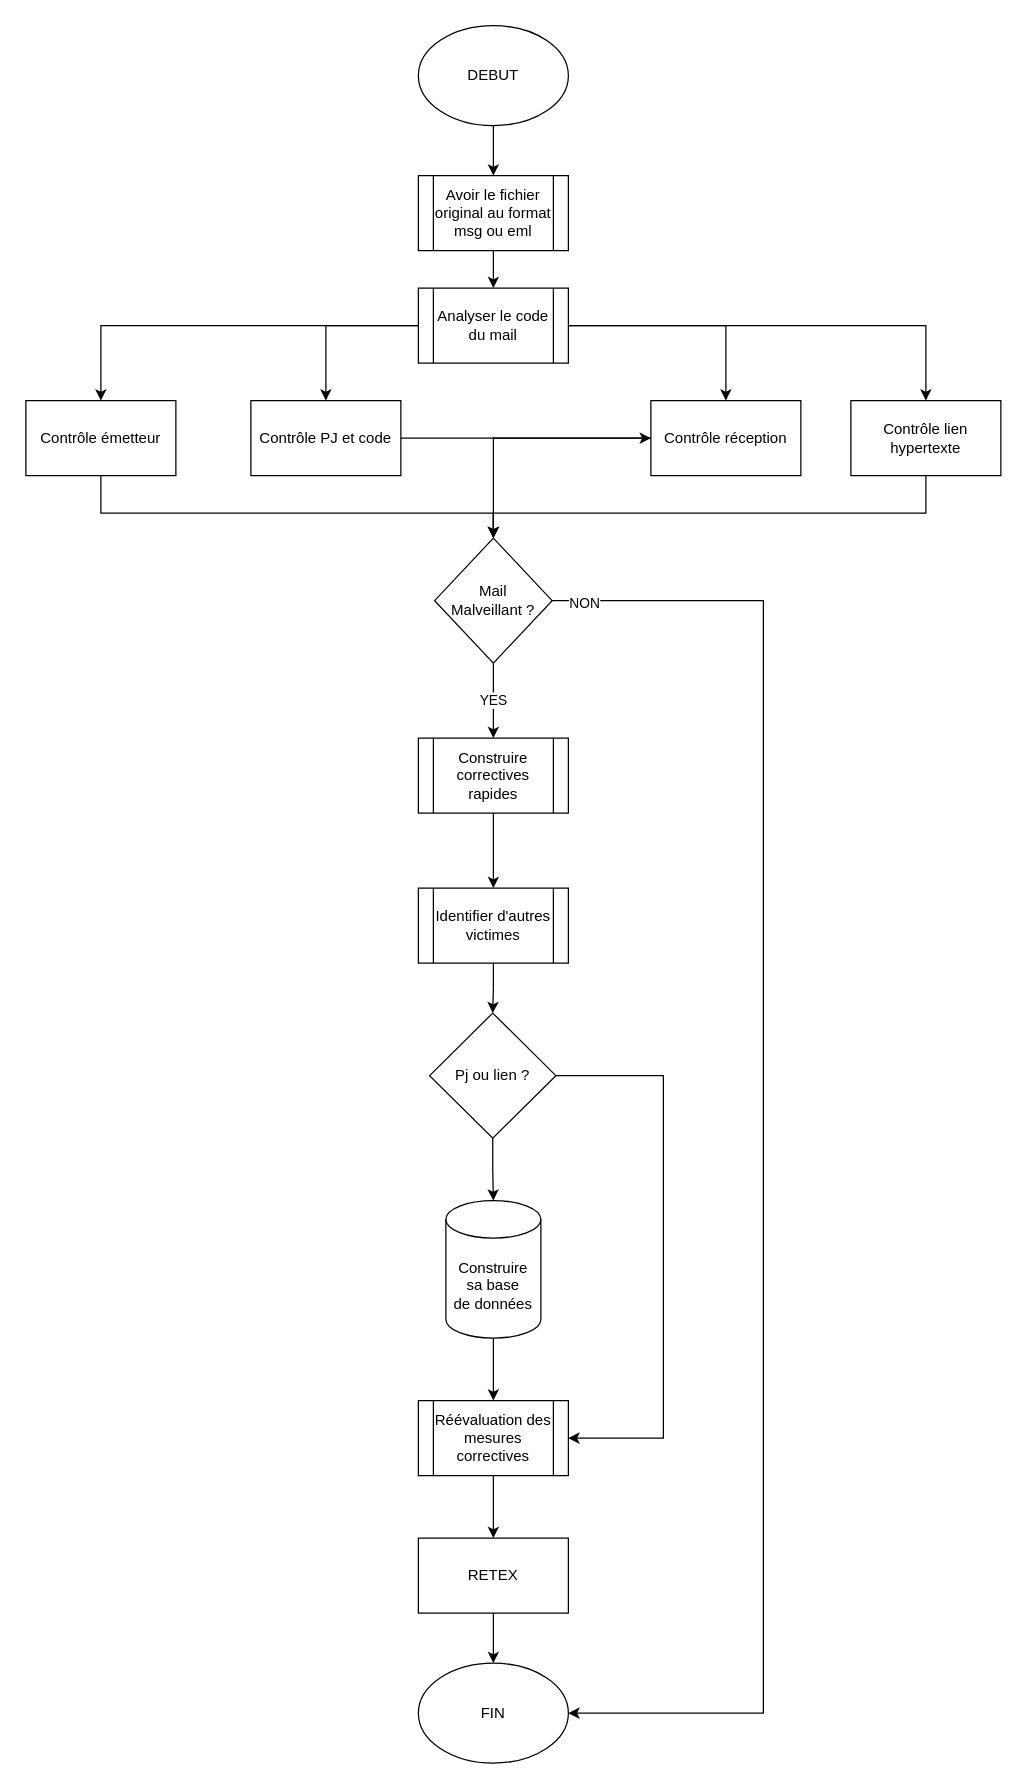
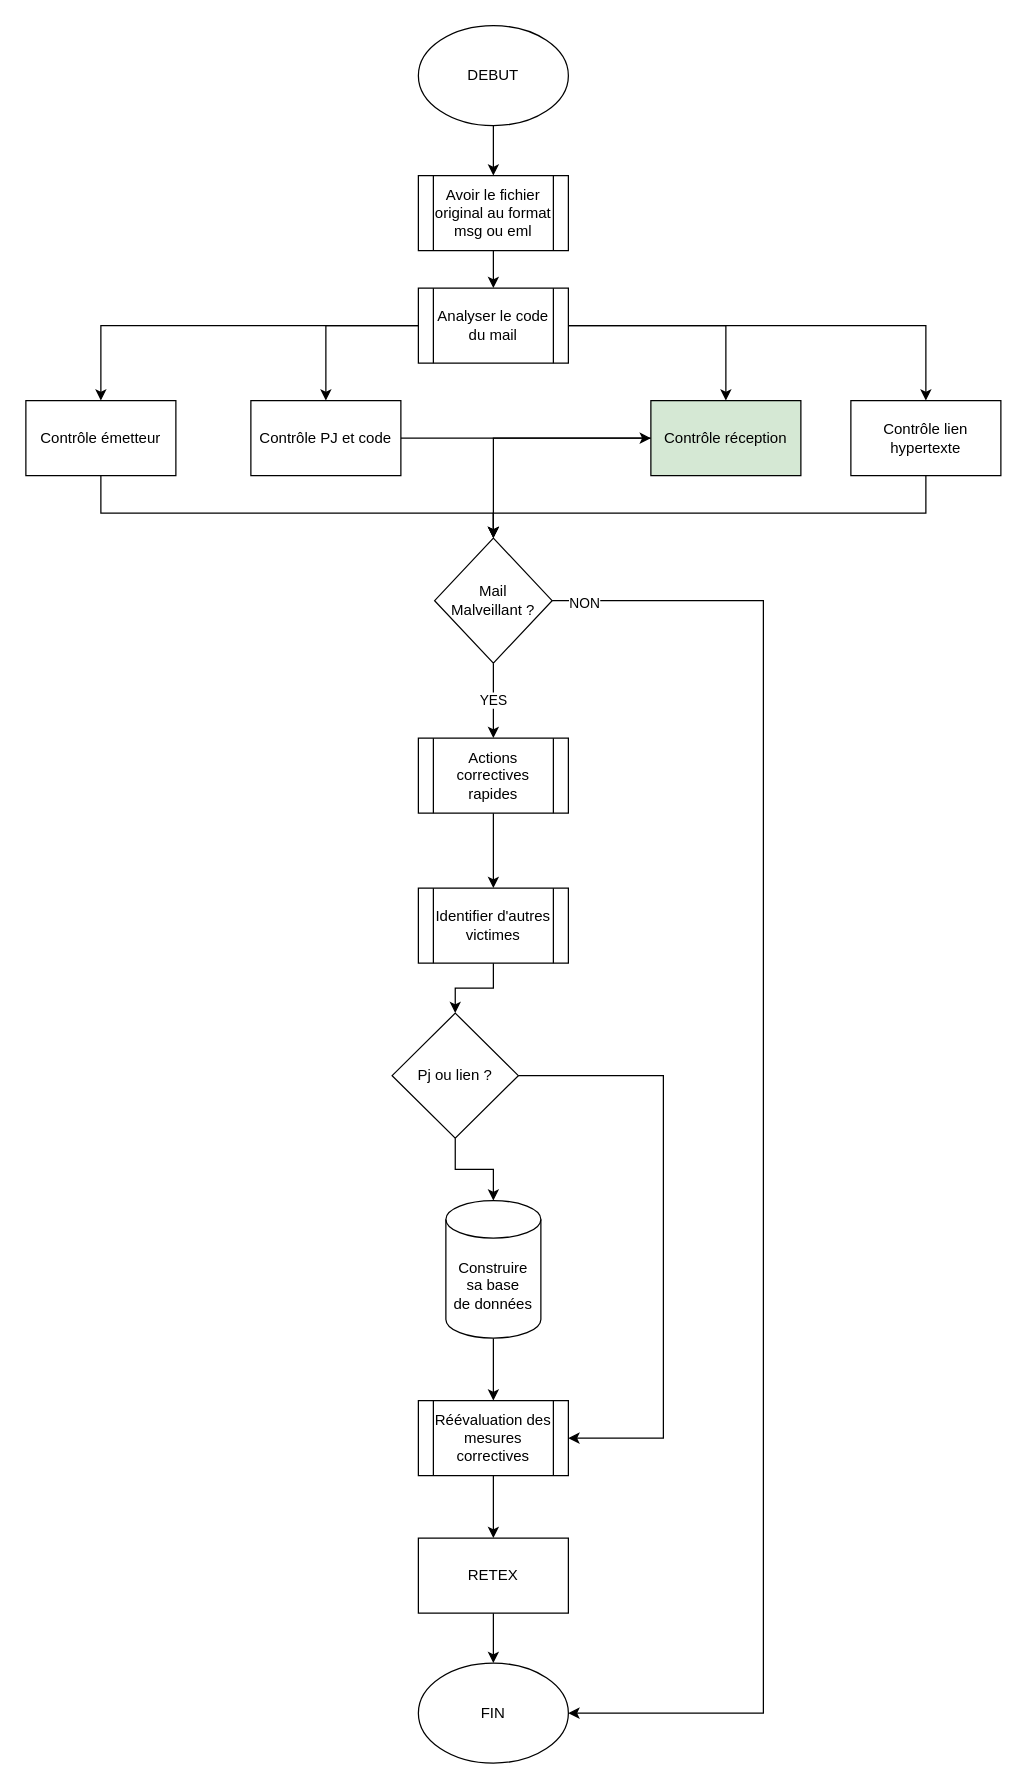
node "Contrôle réception": fillcolor #ffffff -> #d5e8d4
node "Construire correctives rapides": label "Construire correctives rapides" -> "Actions correctives rapides"
node "Pj ou lien ?": moved (493, 1076) -> (455, 1076)
